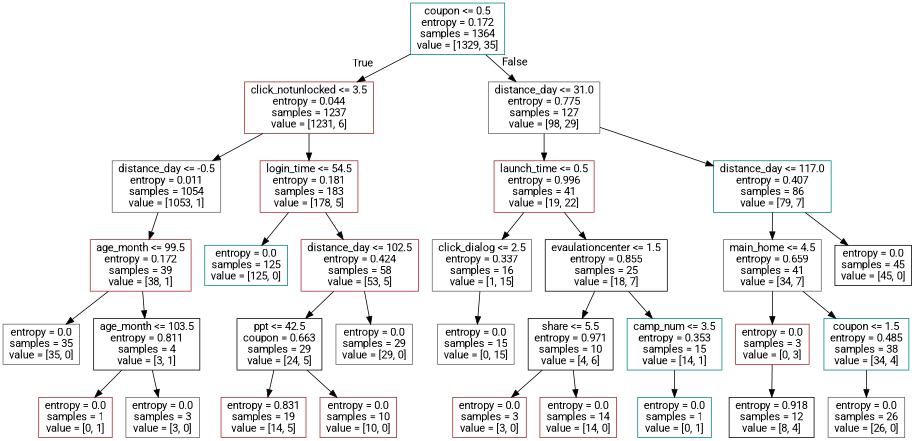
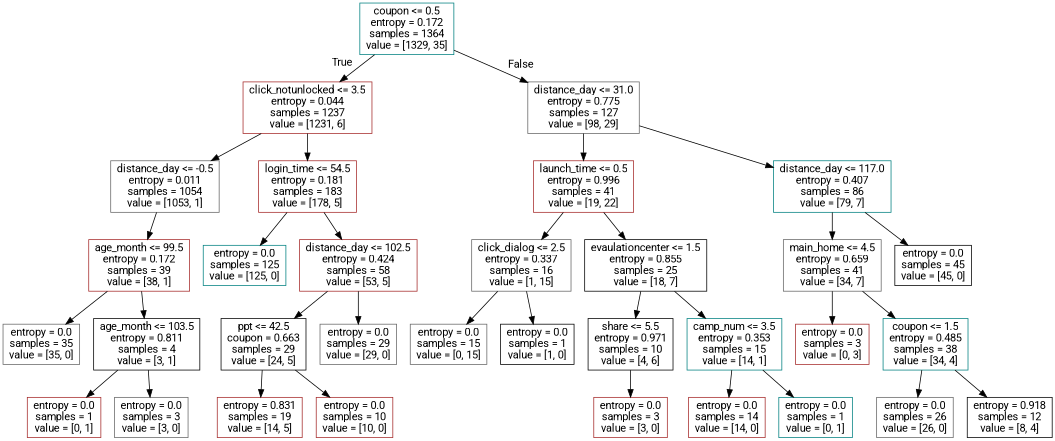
node "entropy = 0.0 samples = 1 value = [1, 0]": added
edge "entropy = 0.0 samples = 3 value = [0, 3]" -> "entropy = 0.918 samples = 12 value = [8, 4]": now "coupon <= 1.5 entropy = 0.485 samples = 38 value = [34, 4]" -> "entropy = 0.918 samples = 12 value = [8, 4]"
edge "share <= 5.5 entropy = 0.971 samples = 10 value = [4, 6]" -> "entropy = 0.0 samples = 14 value = [14, 0]": now "camp_num <= 3.5 entropy = 0.353 samples = 15 value = [14, 1]" -> "entropy = 0.0 samples = 14 value = [14, 0]"
